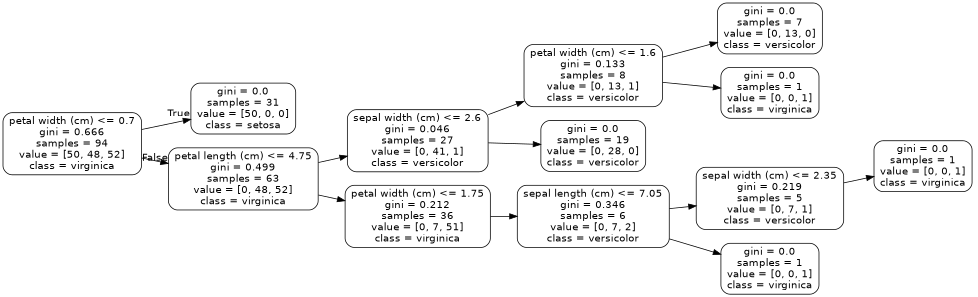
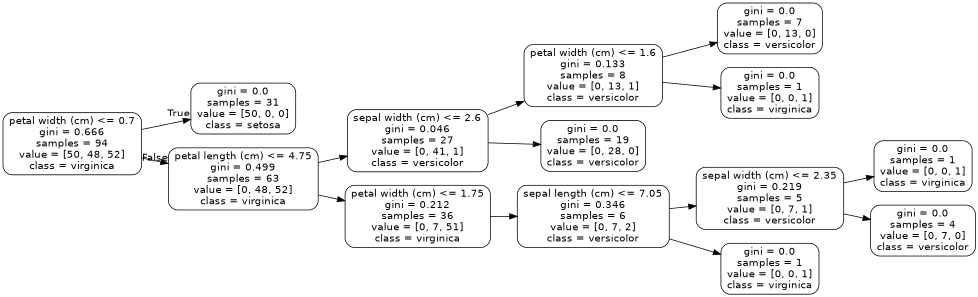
node "gini = 0.0 samples = 4 value = [0, 7, 0] class = versicolor": added
